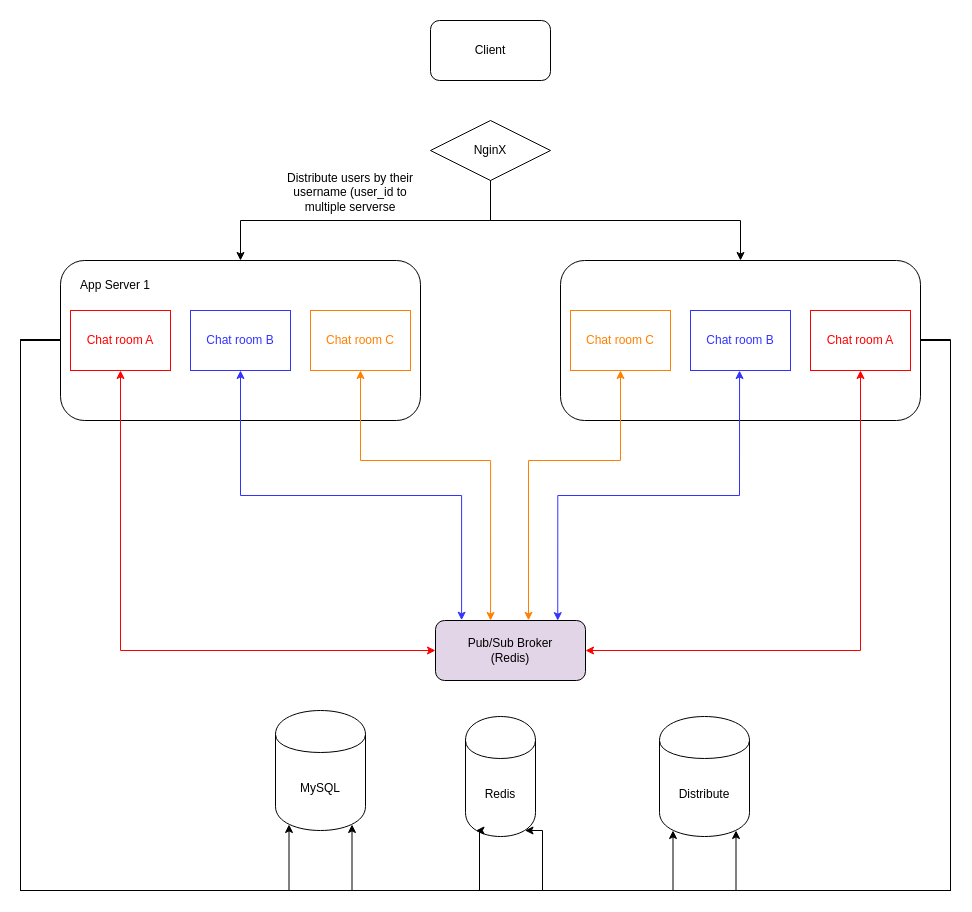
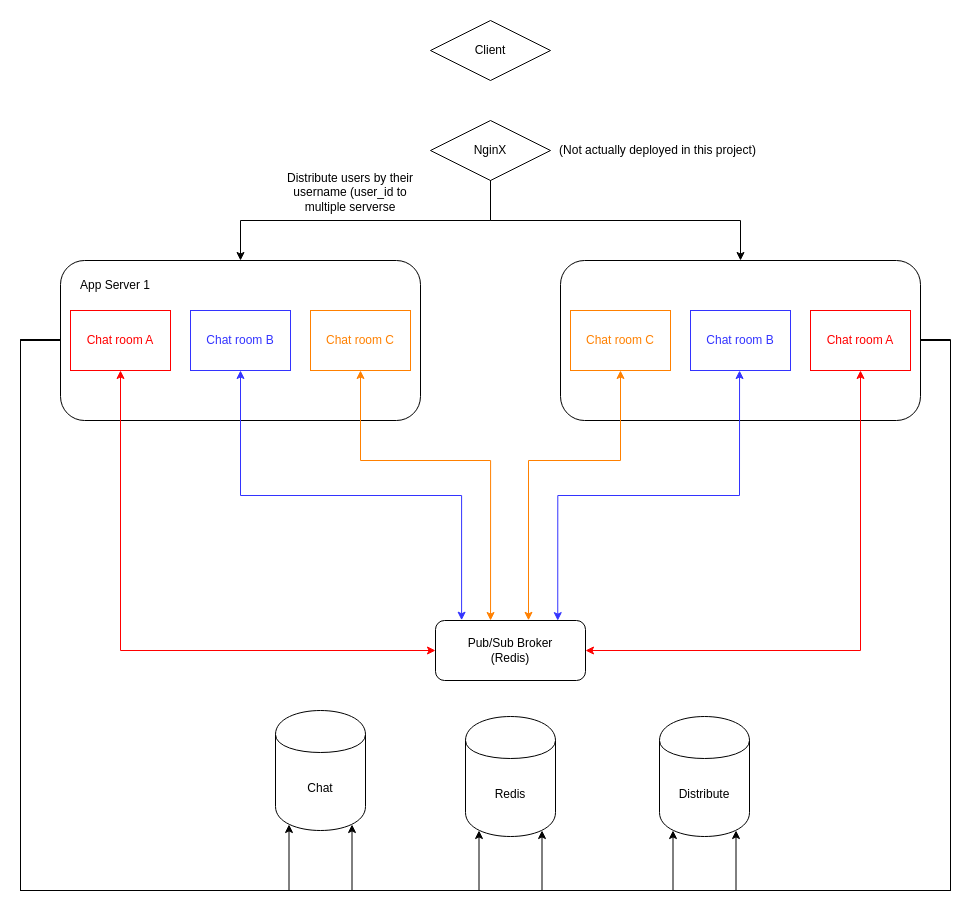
node "Client": shape rounded rectangle -> diamond
node "(Not actually deployed in this project)": added
node "Pub/Sub Broker (Redis)": fillcolor #e1d5e7 -> #ffffff
node "Redis": size 70x120 -> 90x120
node "MySQL": label "MySQL" -> "Chat"
